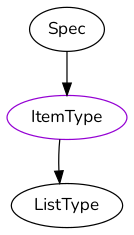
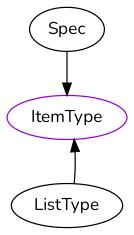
edge "ItemType" -> "ListType": reversed
